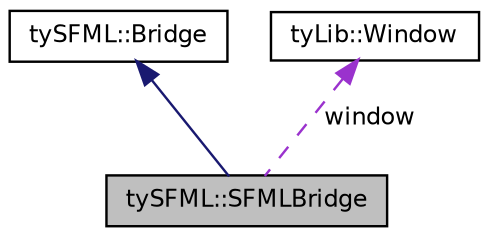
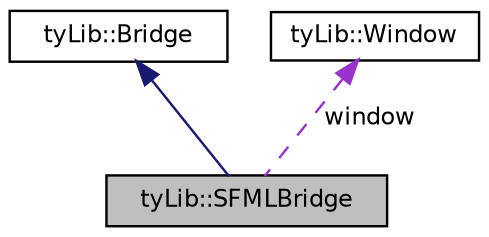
node "tySFML::Bridge": label "tySFML::Bridge" -> "tyLib::Bridge"
node "tySFML::SFMLBridge": label "tySFML::SFMLBridge" -> "tyLib::SFMLBridge"
